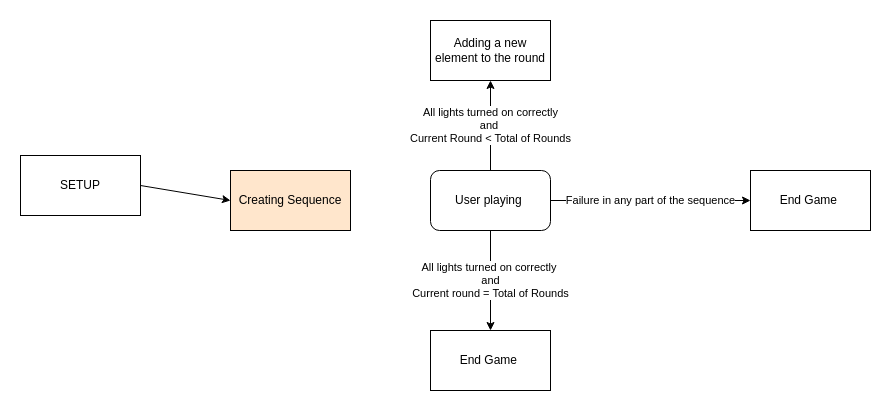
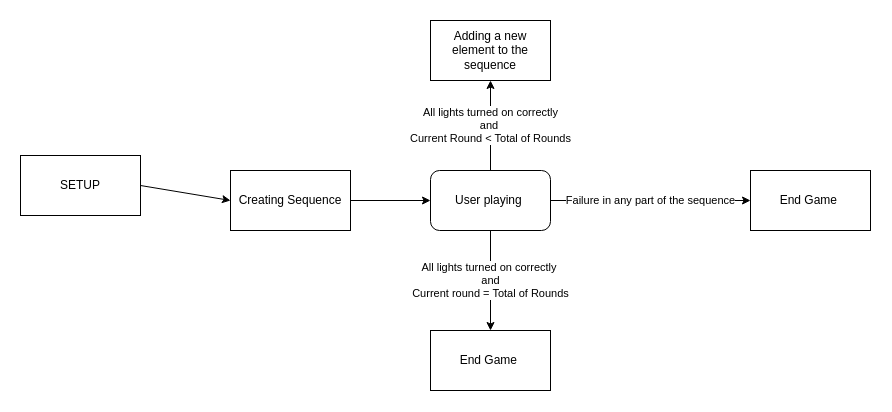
node "Adding a new element to the round": label "Adding a new element to the round" -> "Adding a new element to the sequence"
node "Creating Sequence": fillcolor #ffe6cc -> #ffffff
edge "Creating Sequence" -> "User playing": added
